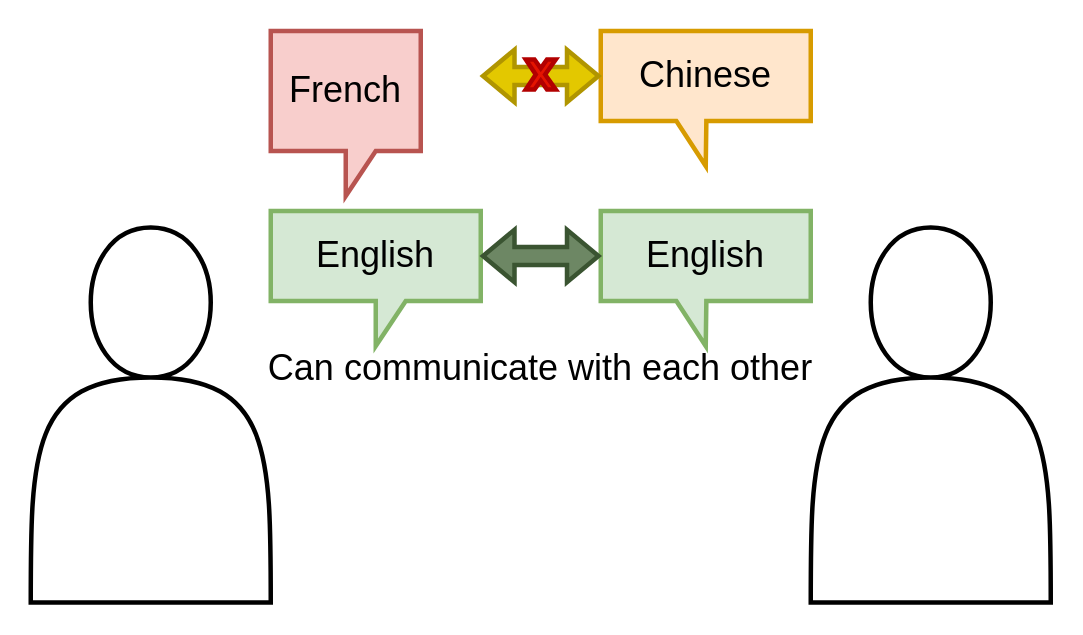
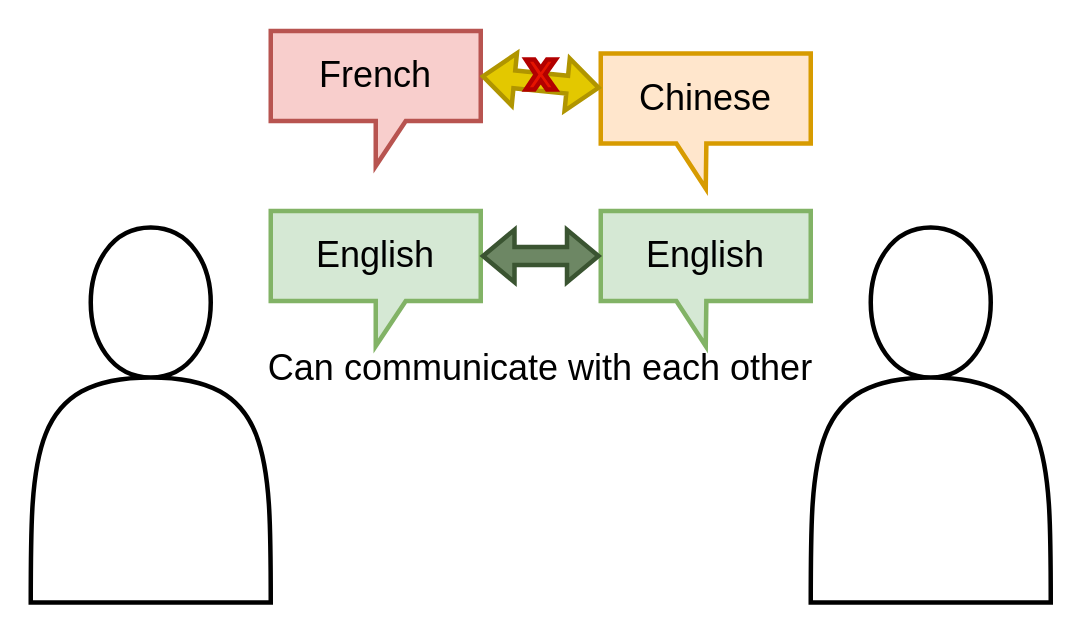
node "Chinese": moved (706, 98) -> (706, 121)
node "French": size 150x165 -> 210x135
